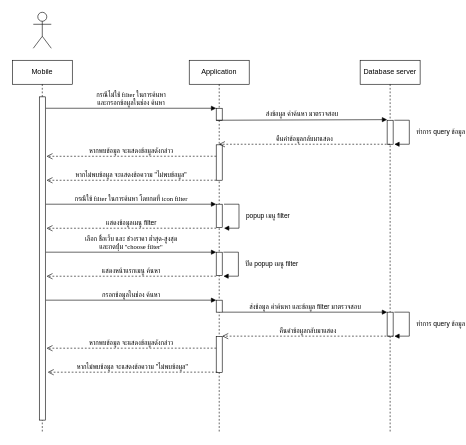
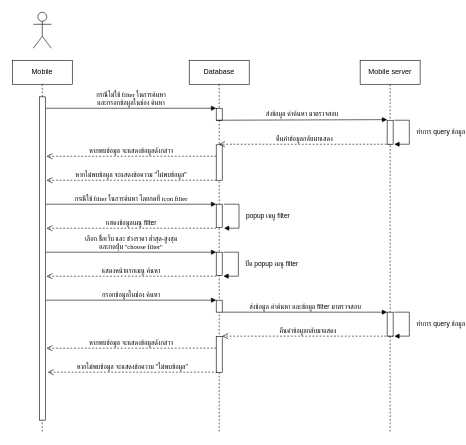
node "Application": label "Application" -> "Database"
node "Database server": label "Database server" -> "Mobile server"
